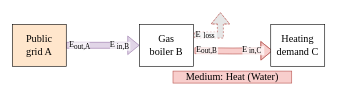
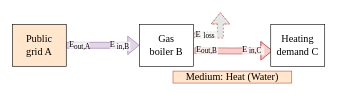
node "Medium: Heat (Water)": fillcolor #f8cecc -> #ffe6cc
